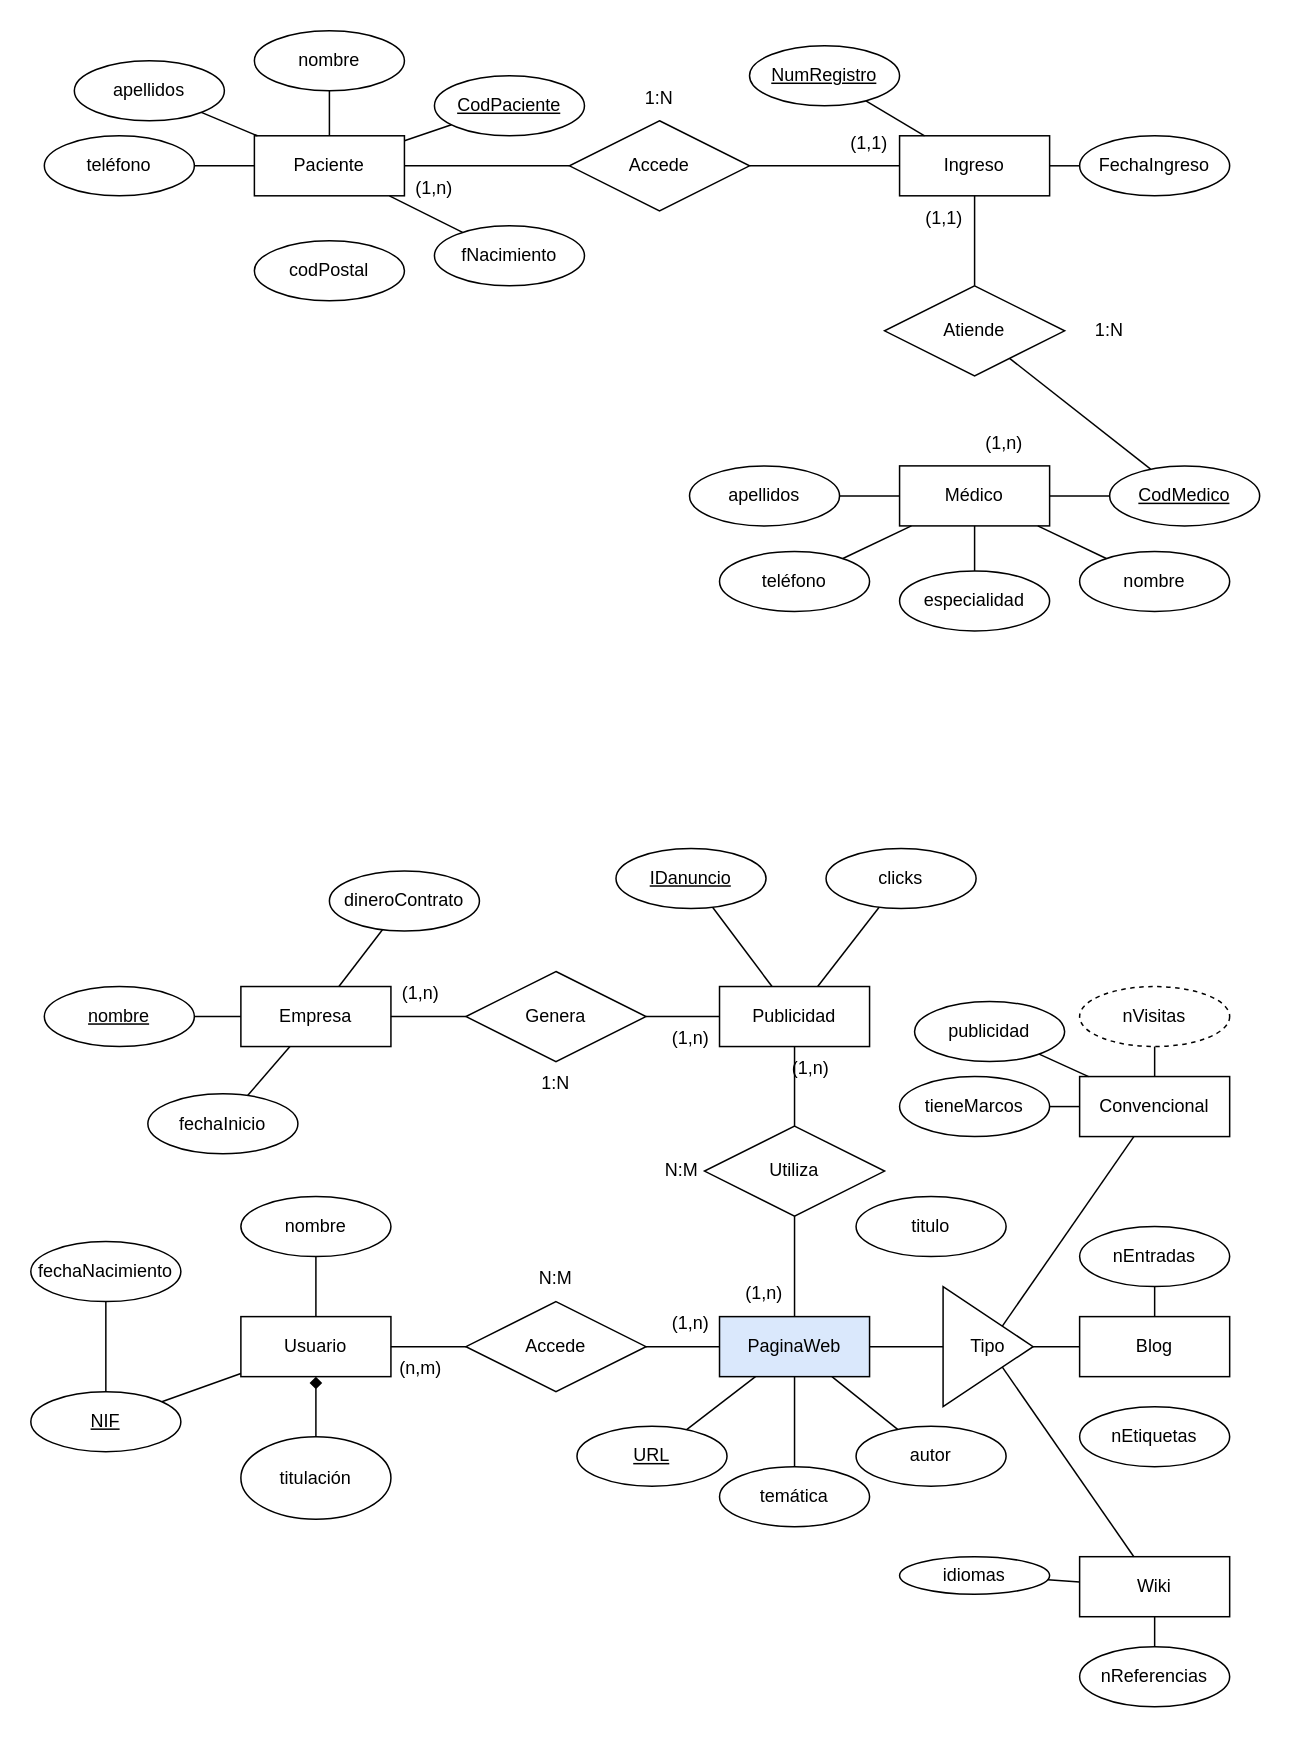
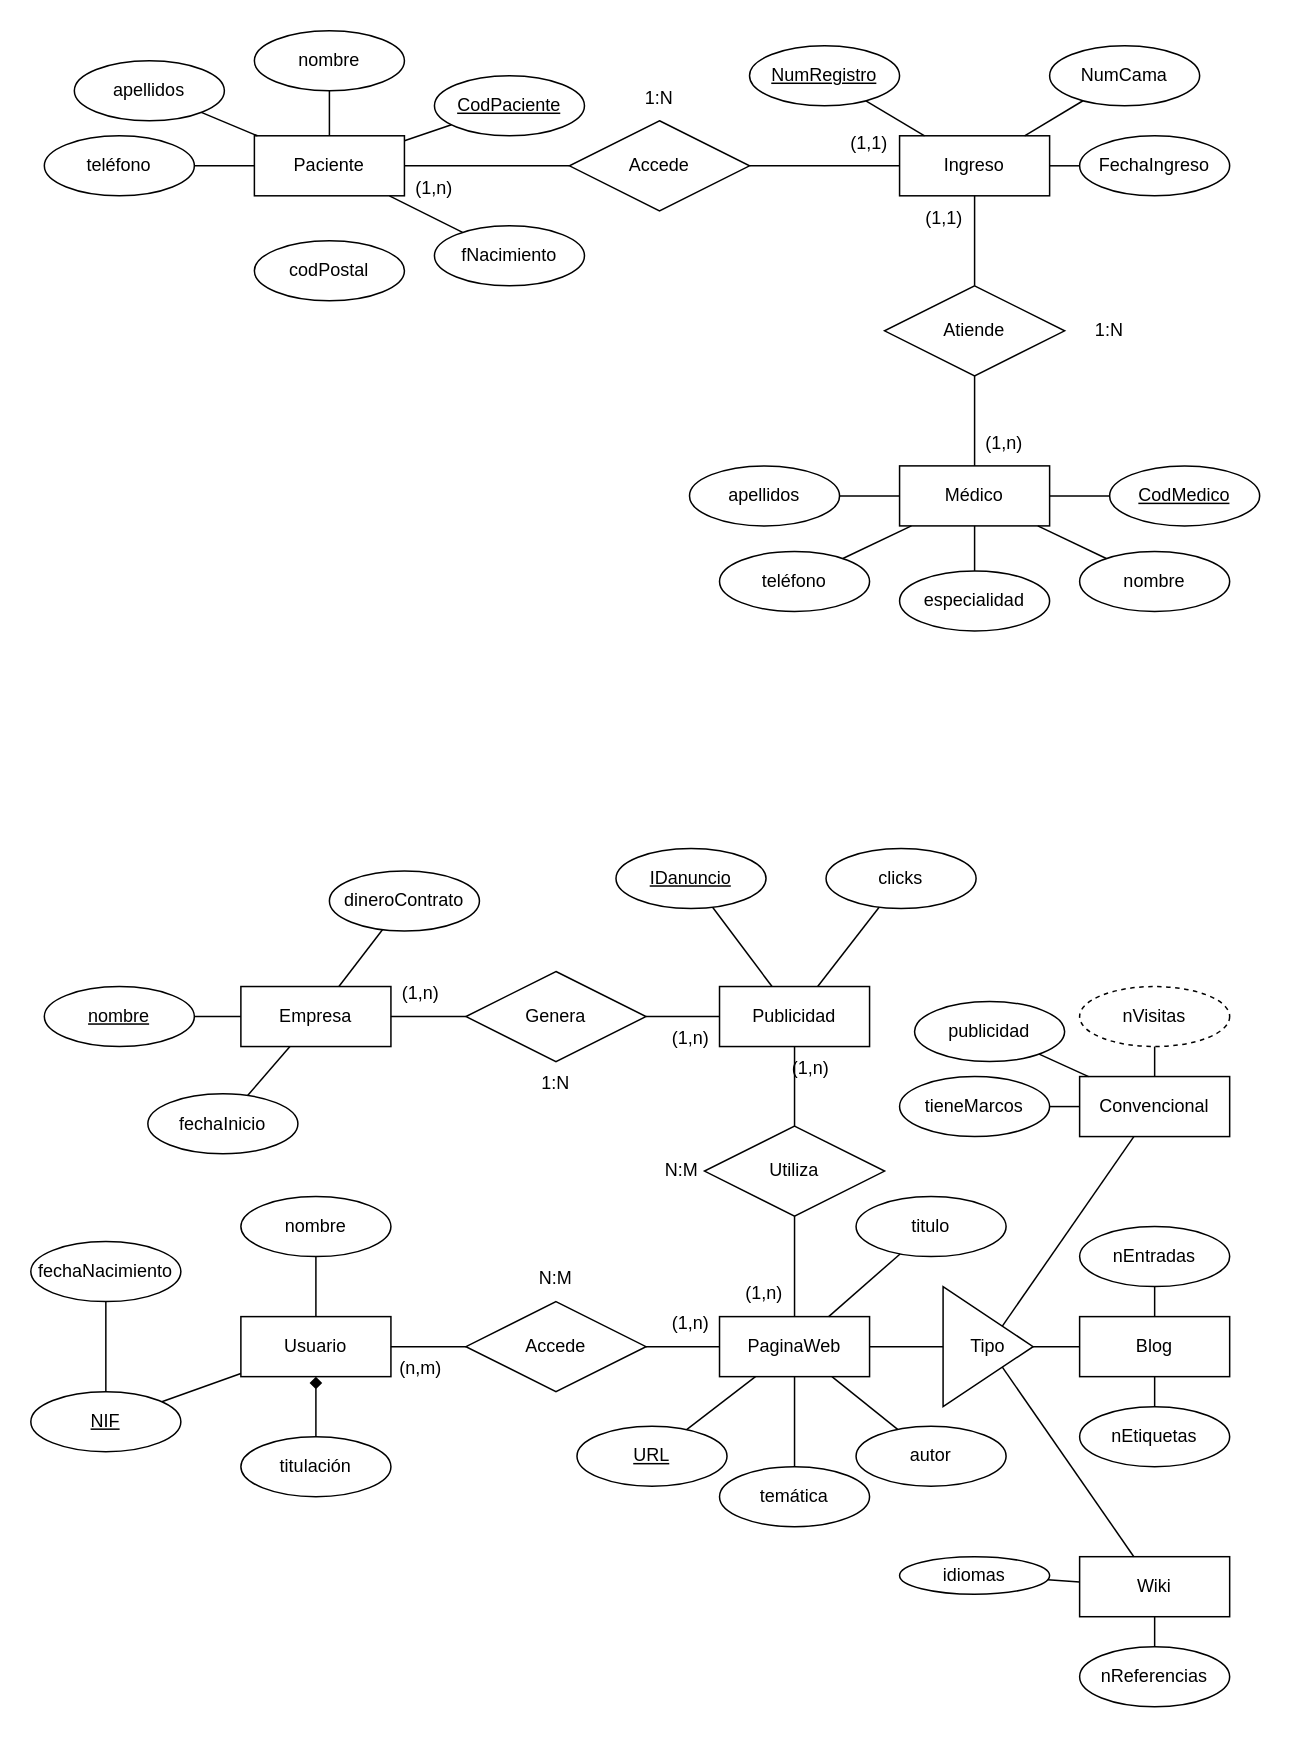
node "NumCama": added
edge "NumCama" -- "Ingreso": added
edge "Atiende" -- "CodMedico": now "Atiende" -- "Médico"
edge "titulo" -- "PaginaWeb": added
node "PaginaWeb": fillcolor #dae8fc -> #ffffff
edge "Blog" -- "nEtiquetas": added
node "titulación": size 150x83 -> 150x60
